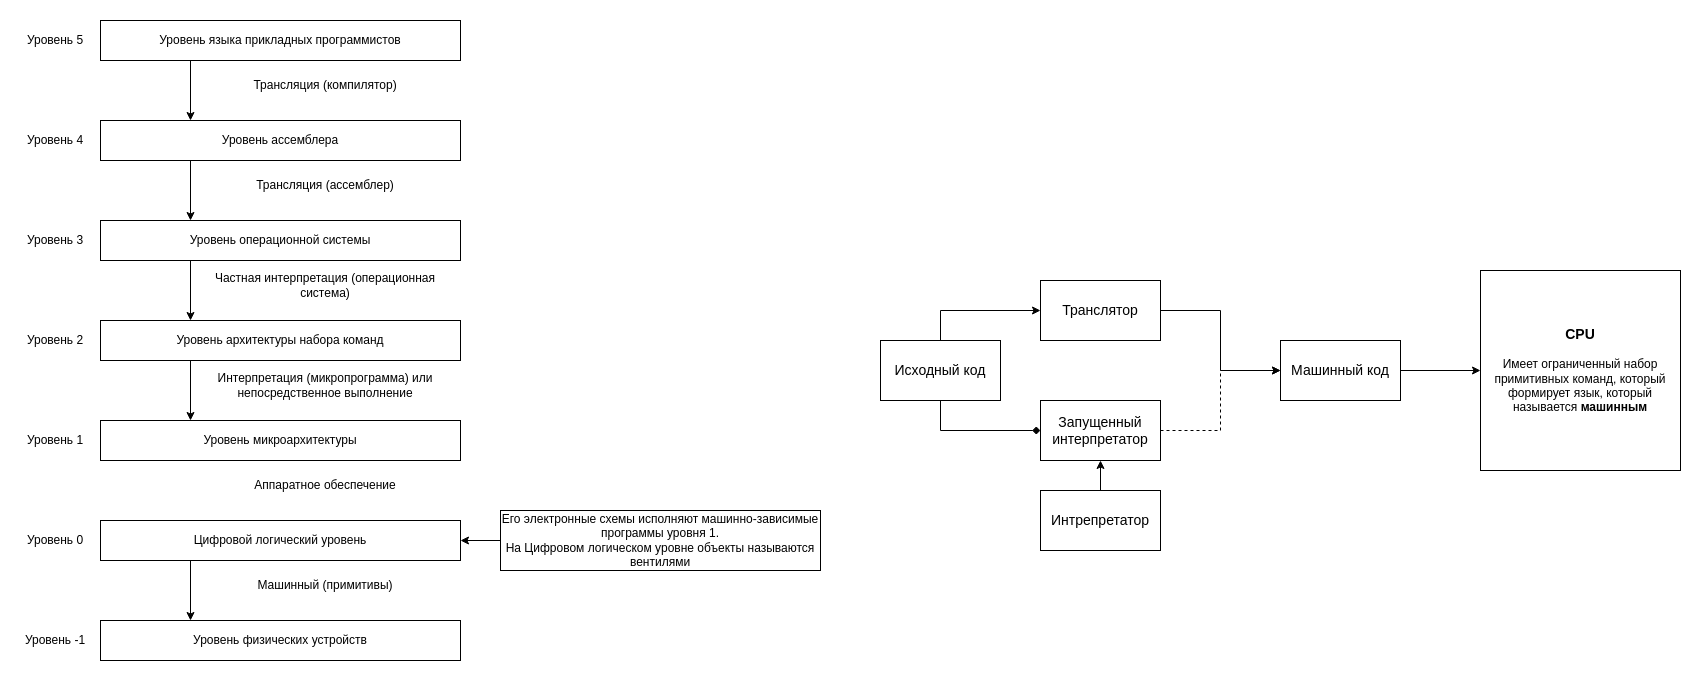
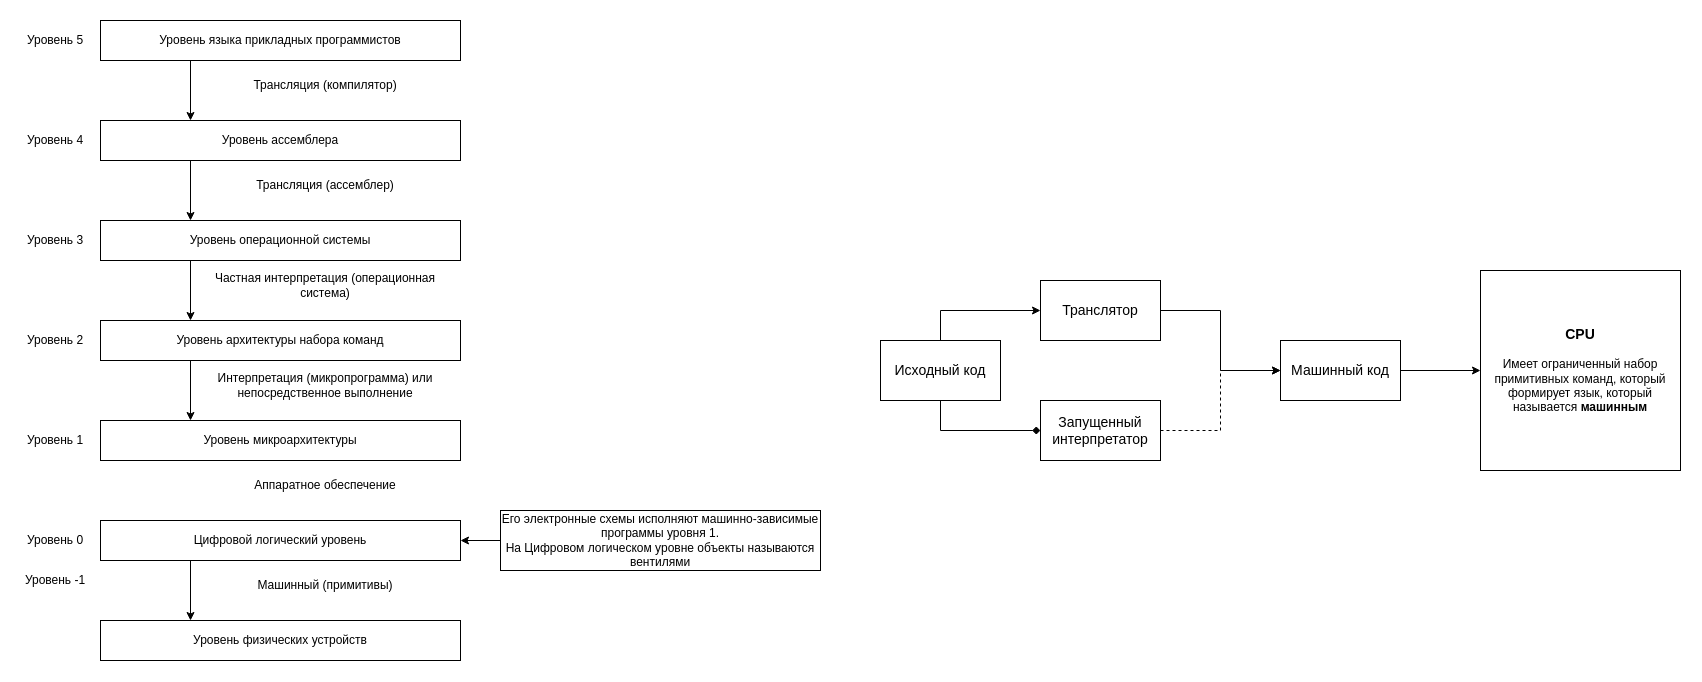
edge "Интрепретатор" -> "Запущенный интерпретатор": removed
node "Интрепретатор": removed
node "Уровень -1": moved (56, 641) -> (56, 581)
